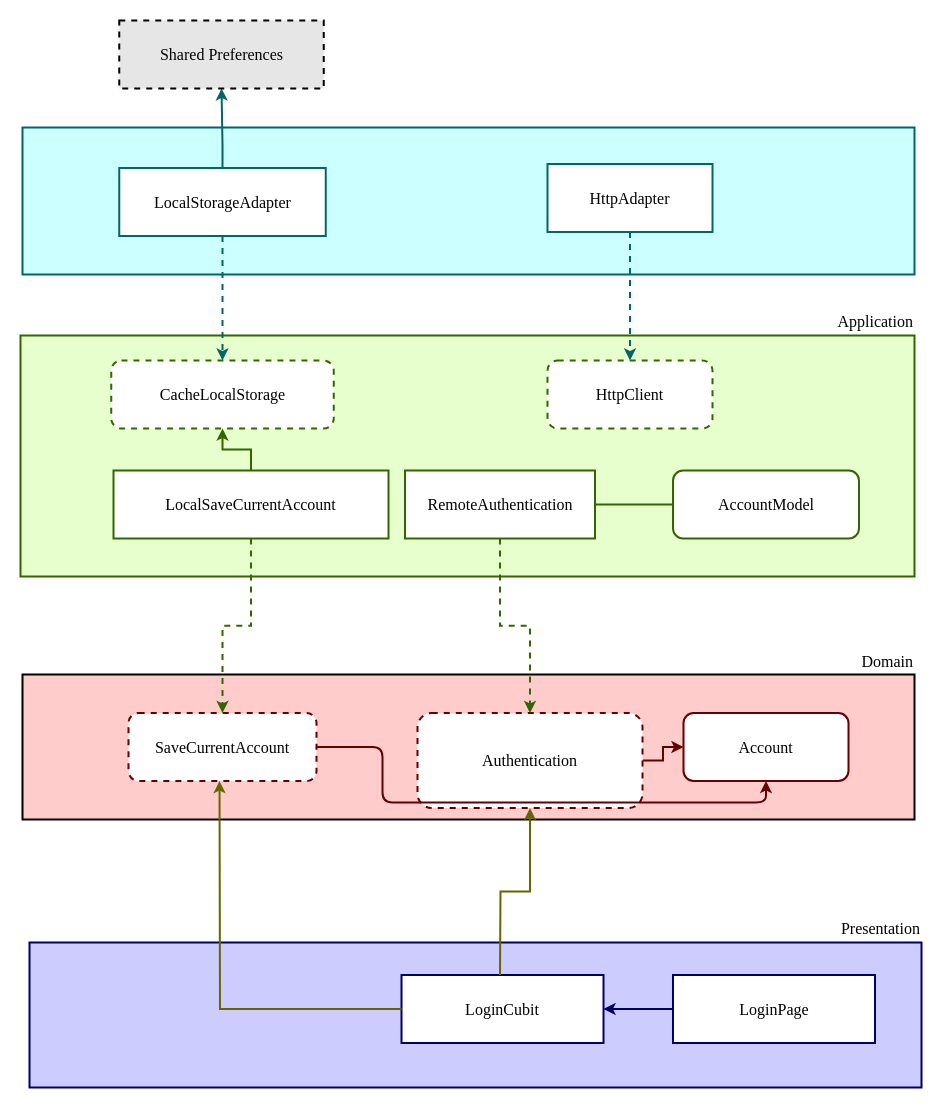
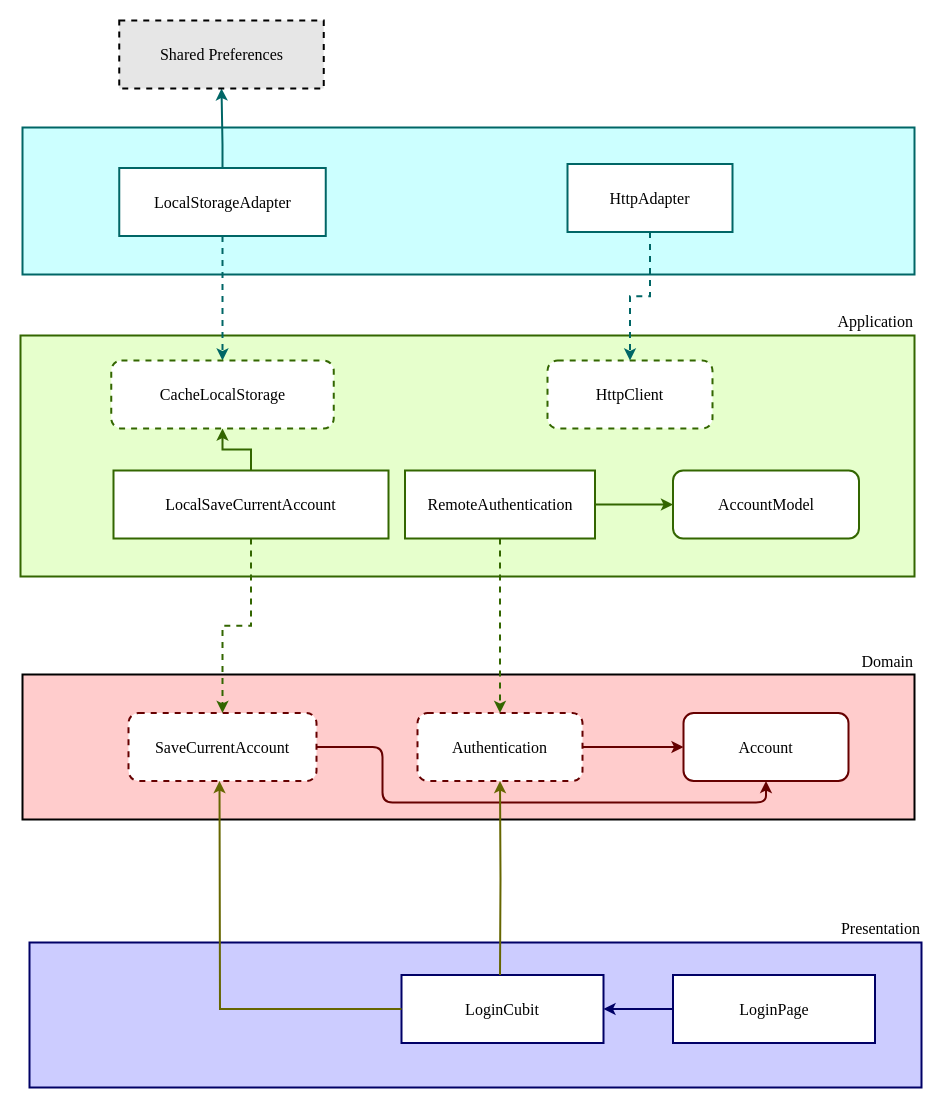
node "HttpAdapter": moved (630, 198) -> (650, 198)
edge "RemoteAuthentication" -- "AccountModel": arrowhead none -> classic
node "Authentication": size 225x95 -> 165x68
